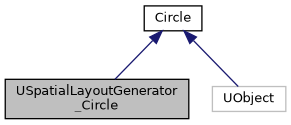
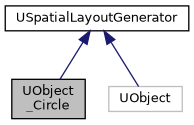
node "Circle": label "Circle" -> "USpatialLayoutGenerator"
node "USpatialLayoutGenerator _Circle": label "USpatialLayoutGenerator _Circle" -> "UObject _Circle"
